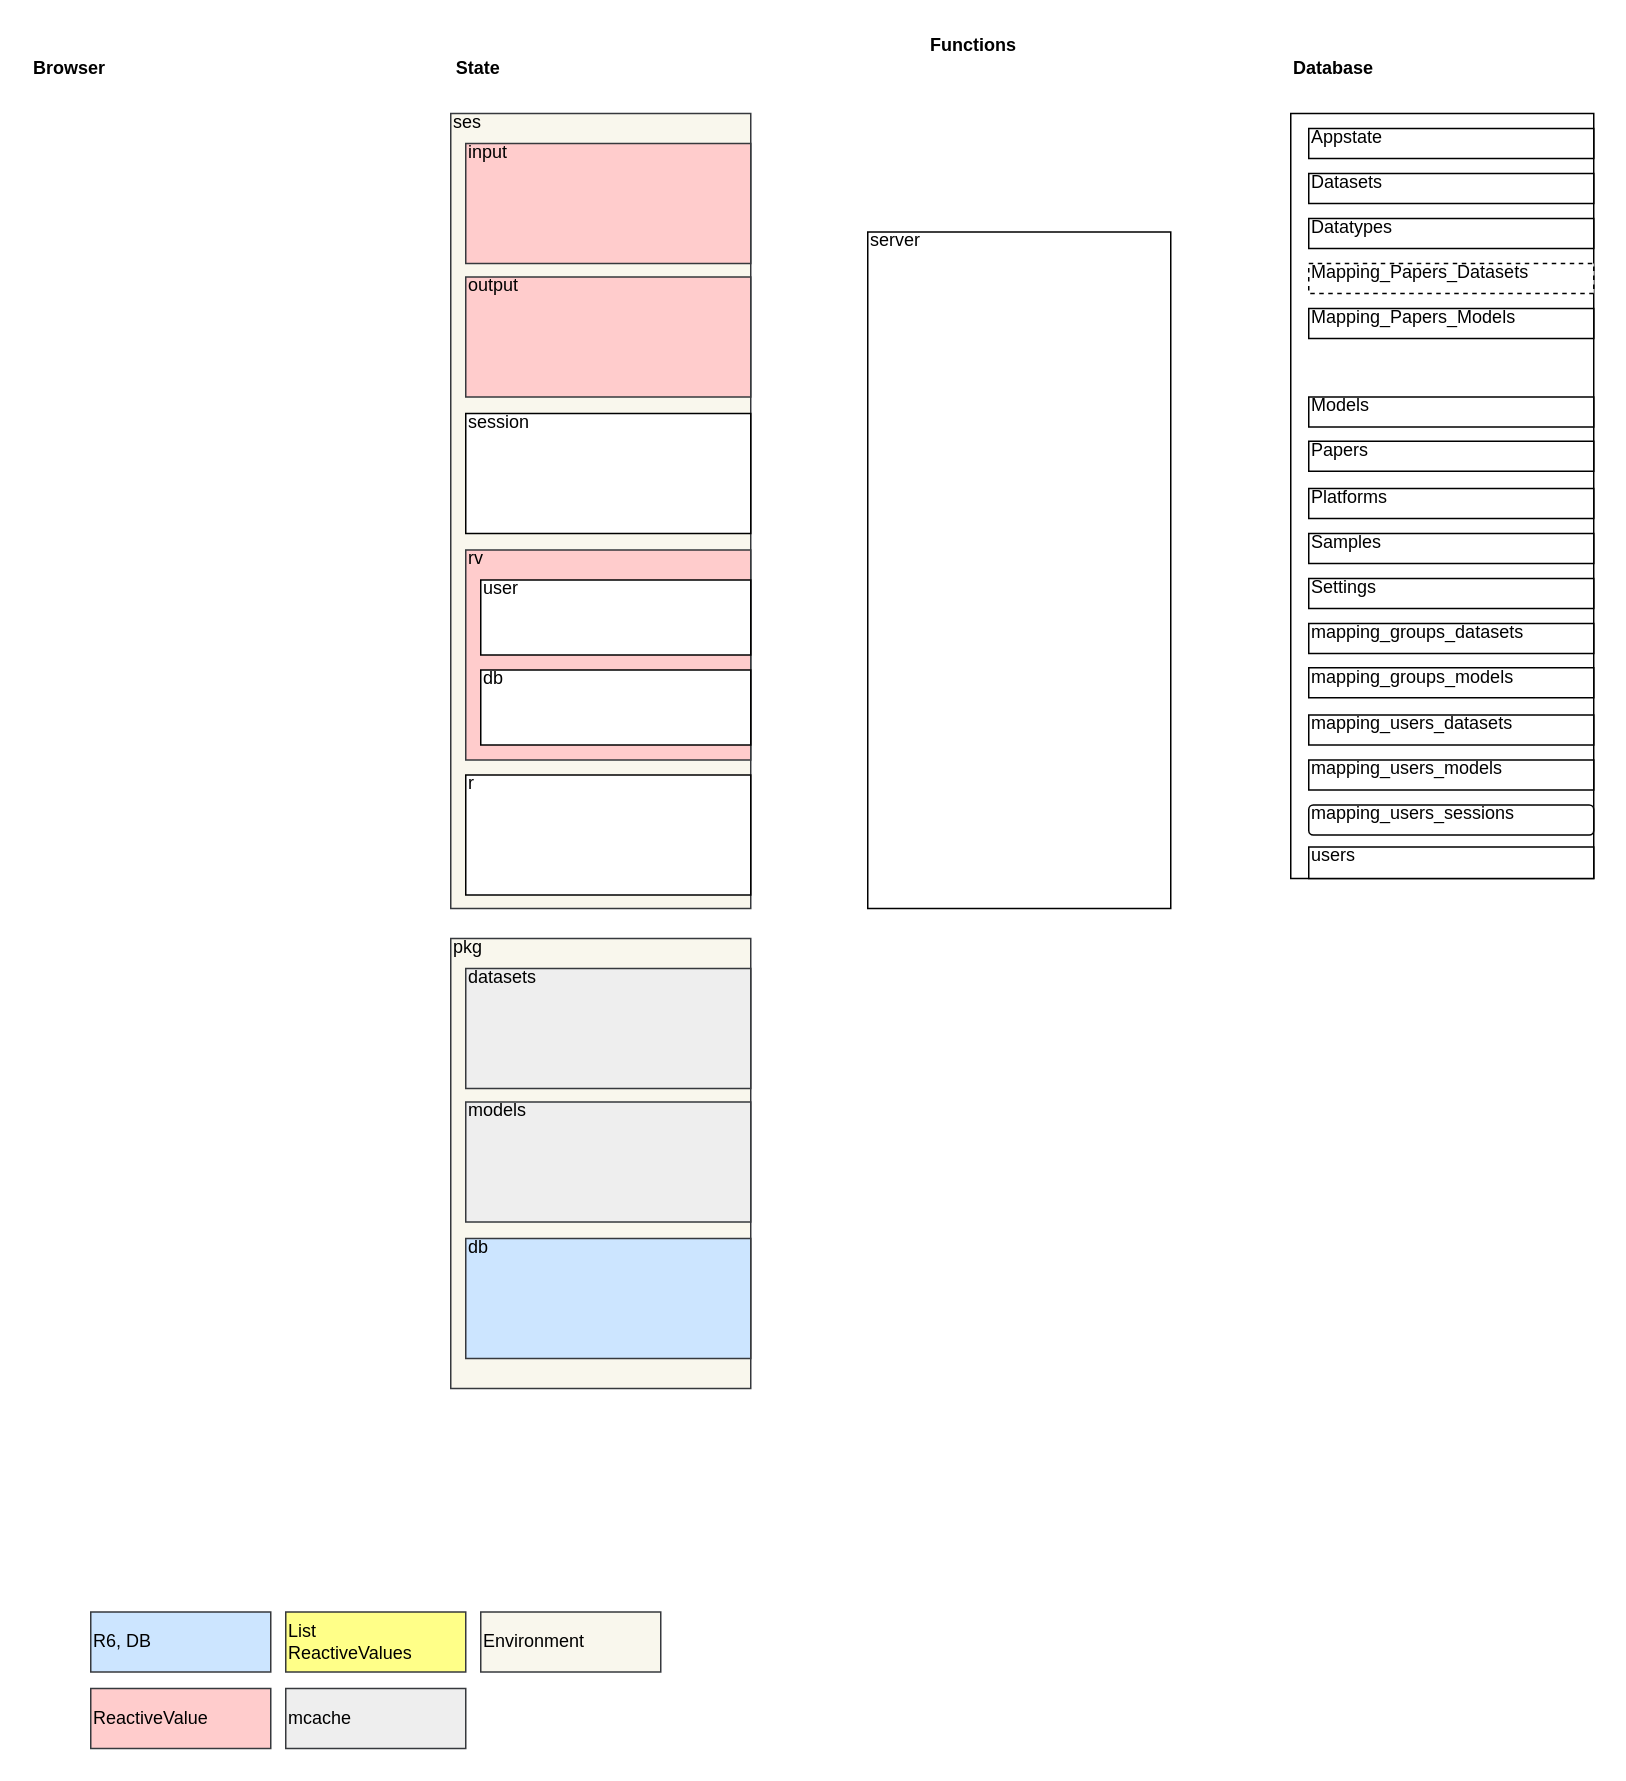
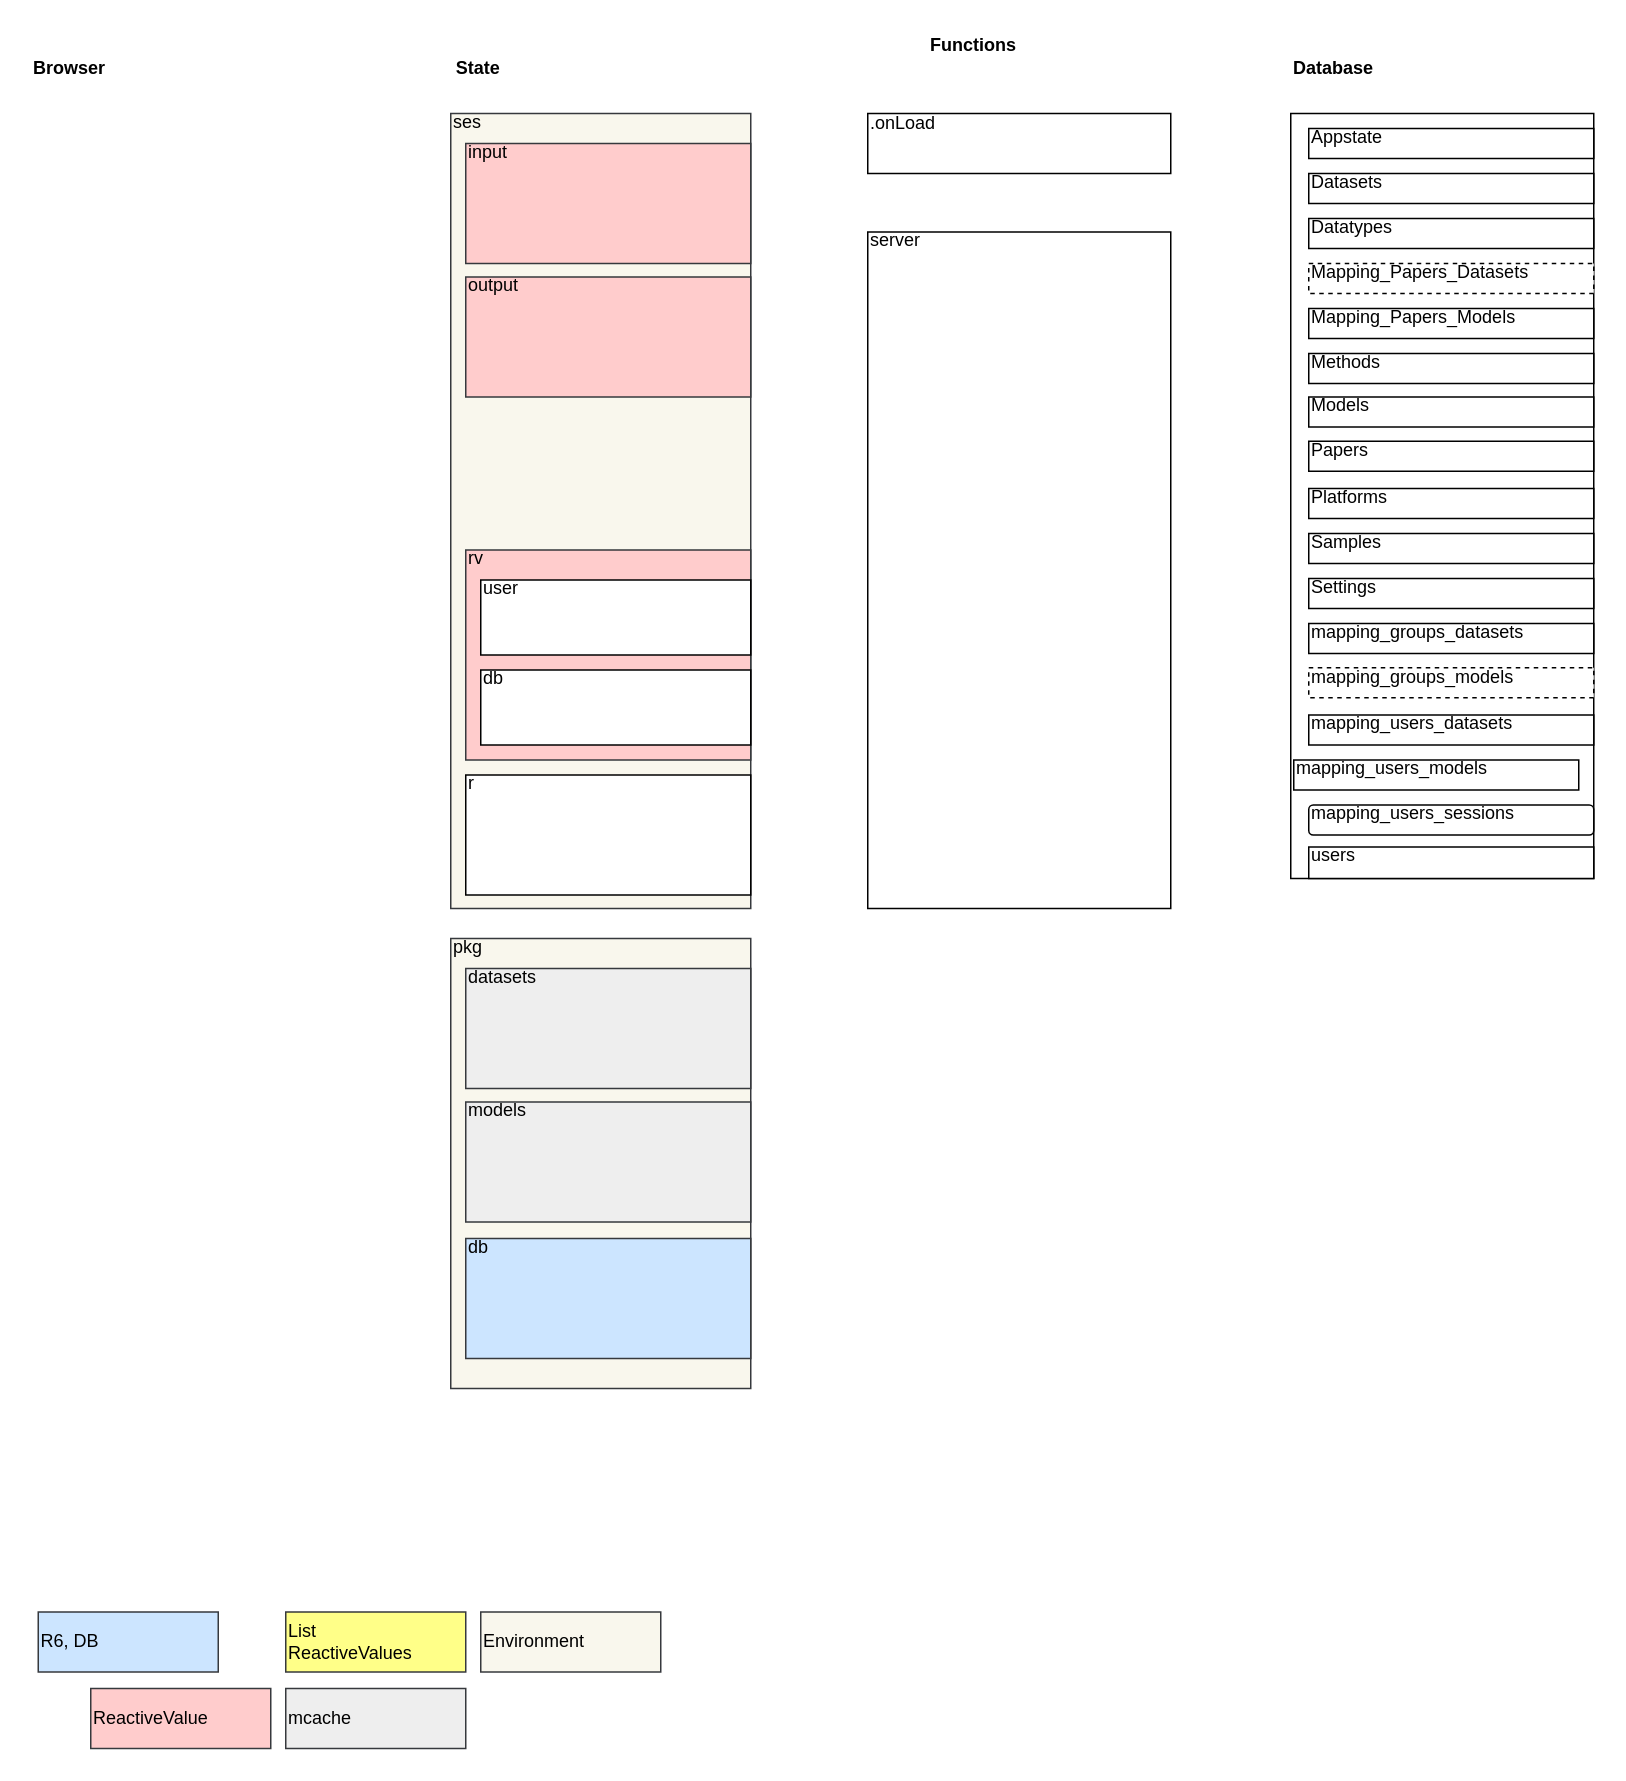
node ".onLoad": added
node "Methods": added
node "session": removed
node "mapping_groups_models": style solid -> dashed
node "mapping_users_models": moved (1451, 775) -> (1436, 775)
node "R6, DB": moved (181, 1642) -> (128, 1642)
